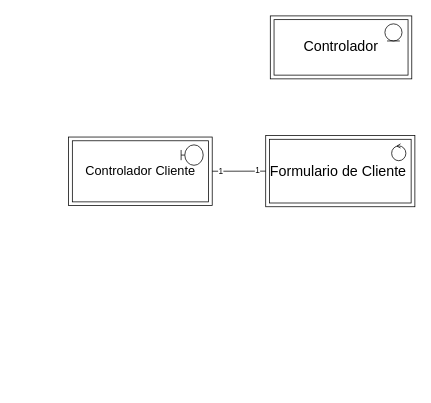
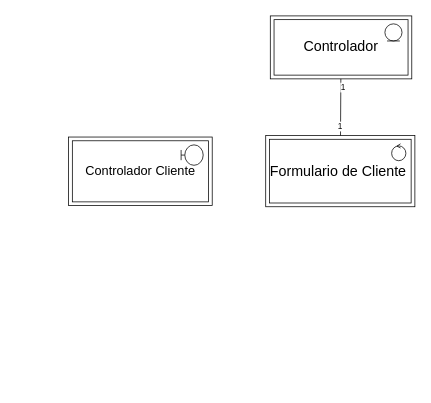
edge "Controlador" -- "Formulario de Cliente": added, labels "1", "1"
edge "Formulario de Cliente" -- "Controlador Cliente": removed, labels "1", "1"
